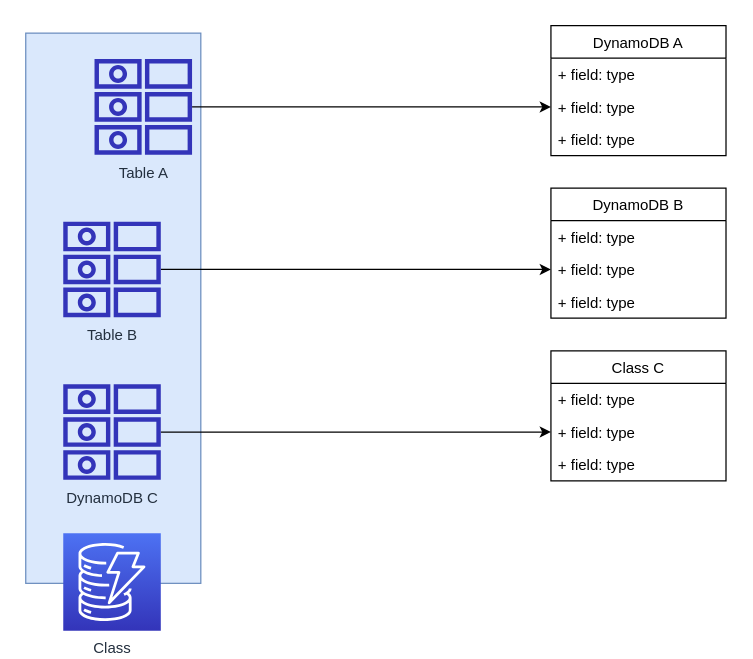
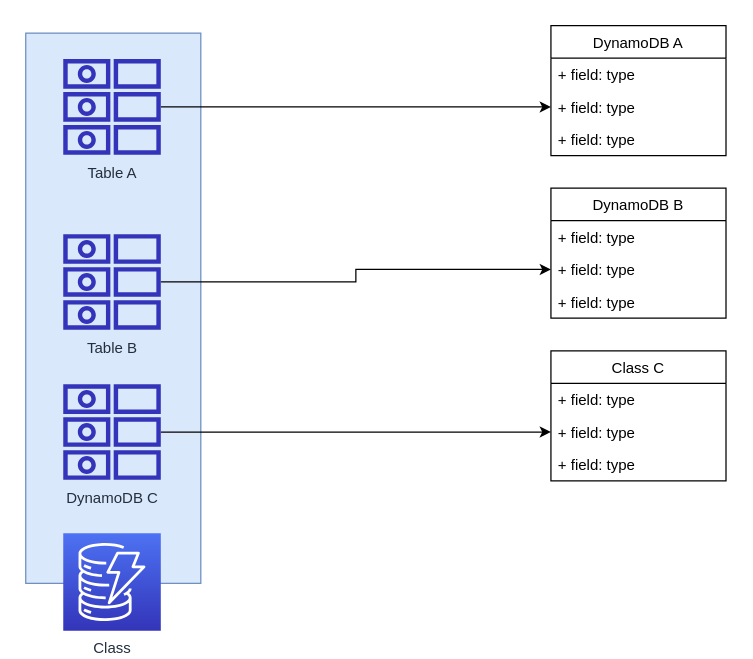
node "Table A": moved (143, 107) -> (112, 107)
node "Table B": moved (112, 269) -> (112, 282)
